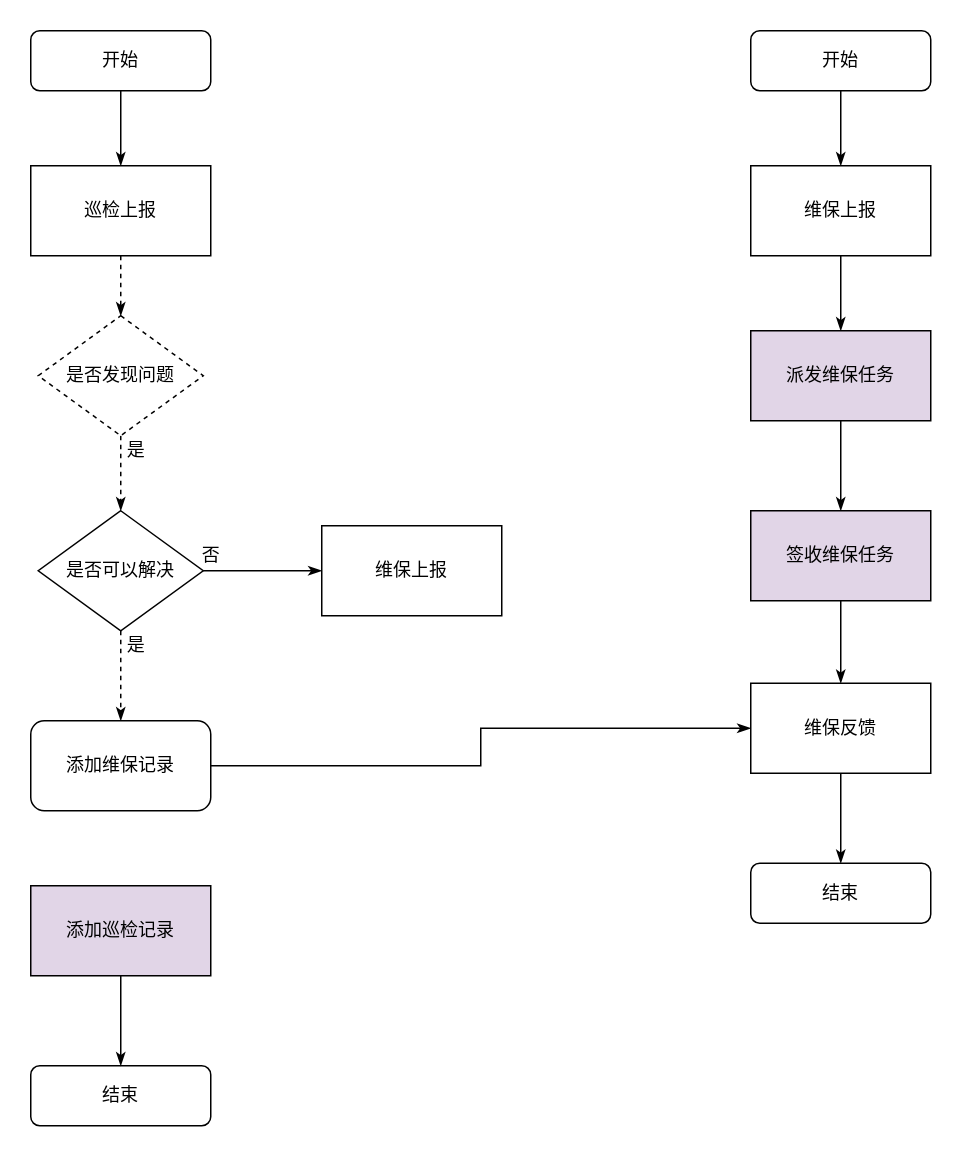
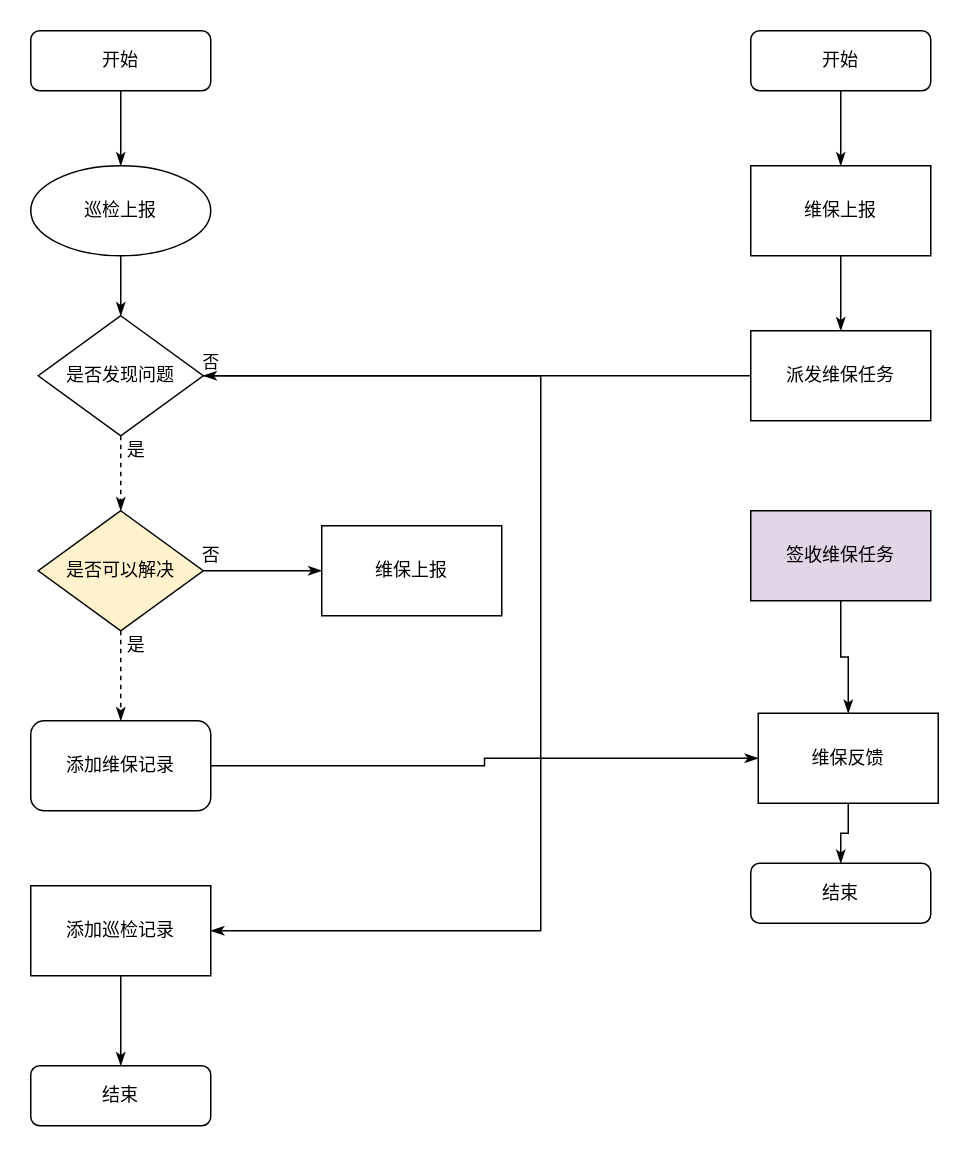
node "巡检上报": shape rectangle -> ellipse
edge "巡检上报" -> "是否发现问题": style dashed -> solid
node "是否发现问题": style dashed -> solid
node "派发维保任务": fillcolor #e1d5e7 -> #ffffff
edge "派发维保任务" -> "签收维保任务": now "派发维保任务" -> "是否发现问题"
node "是否可以解决": fillcolor #ffffff -> #fff2cc
node "维保反馈": moved (841, 728) -> (848, 758)
edge "是否发现问题" -> "添加巡检记录": added, label "否"
node "添加巡检记录": fillcolor #e1d5e7 -> #ffffff
